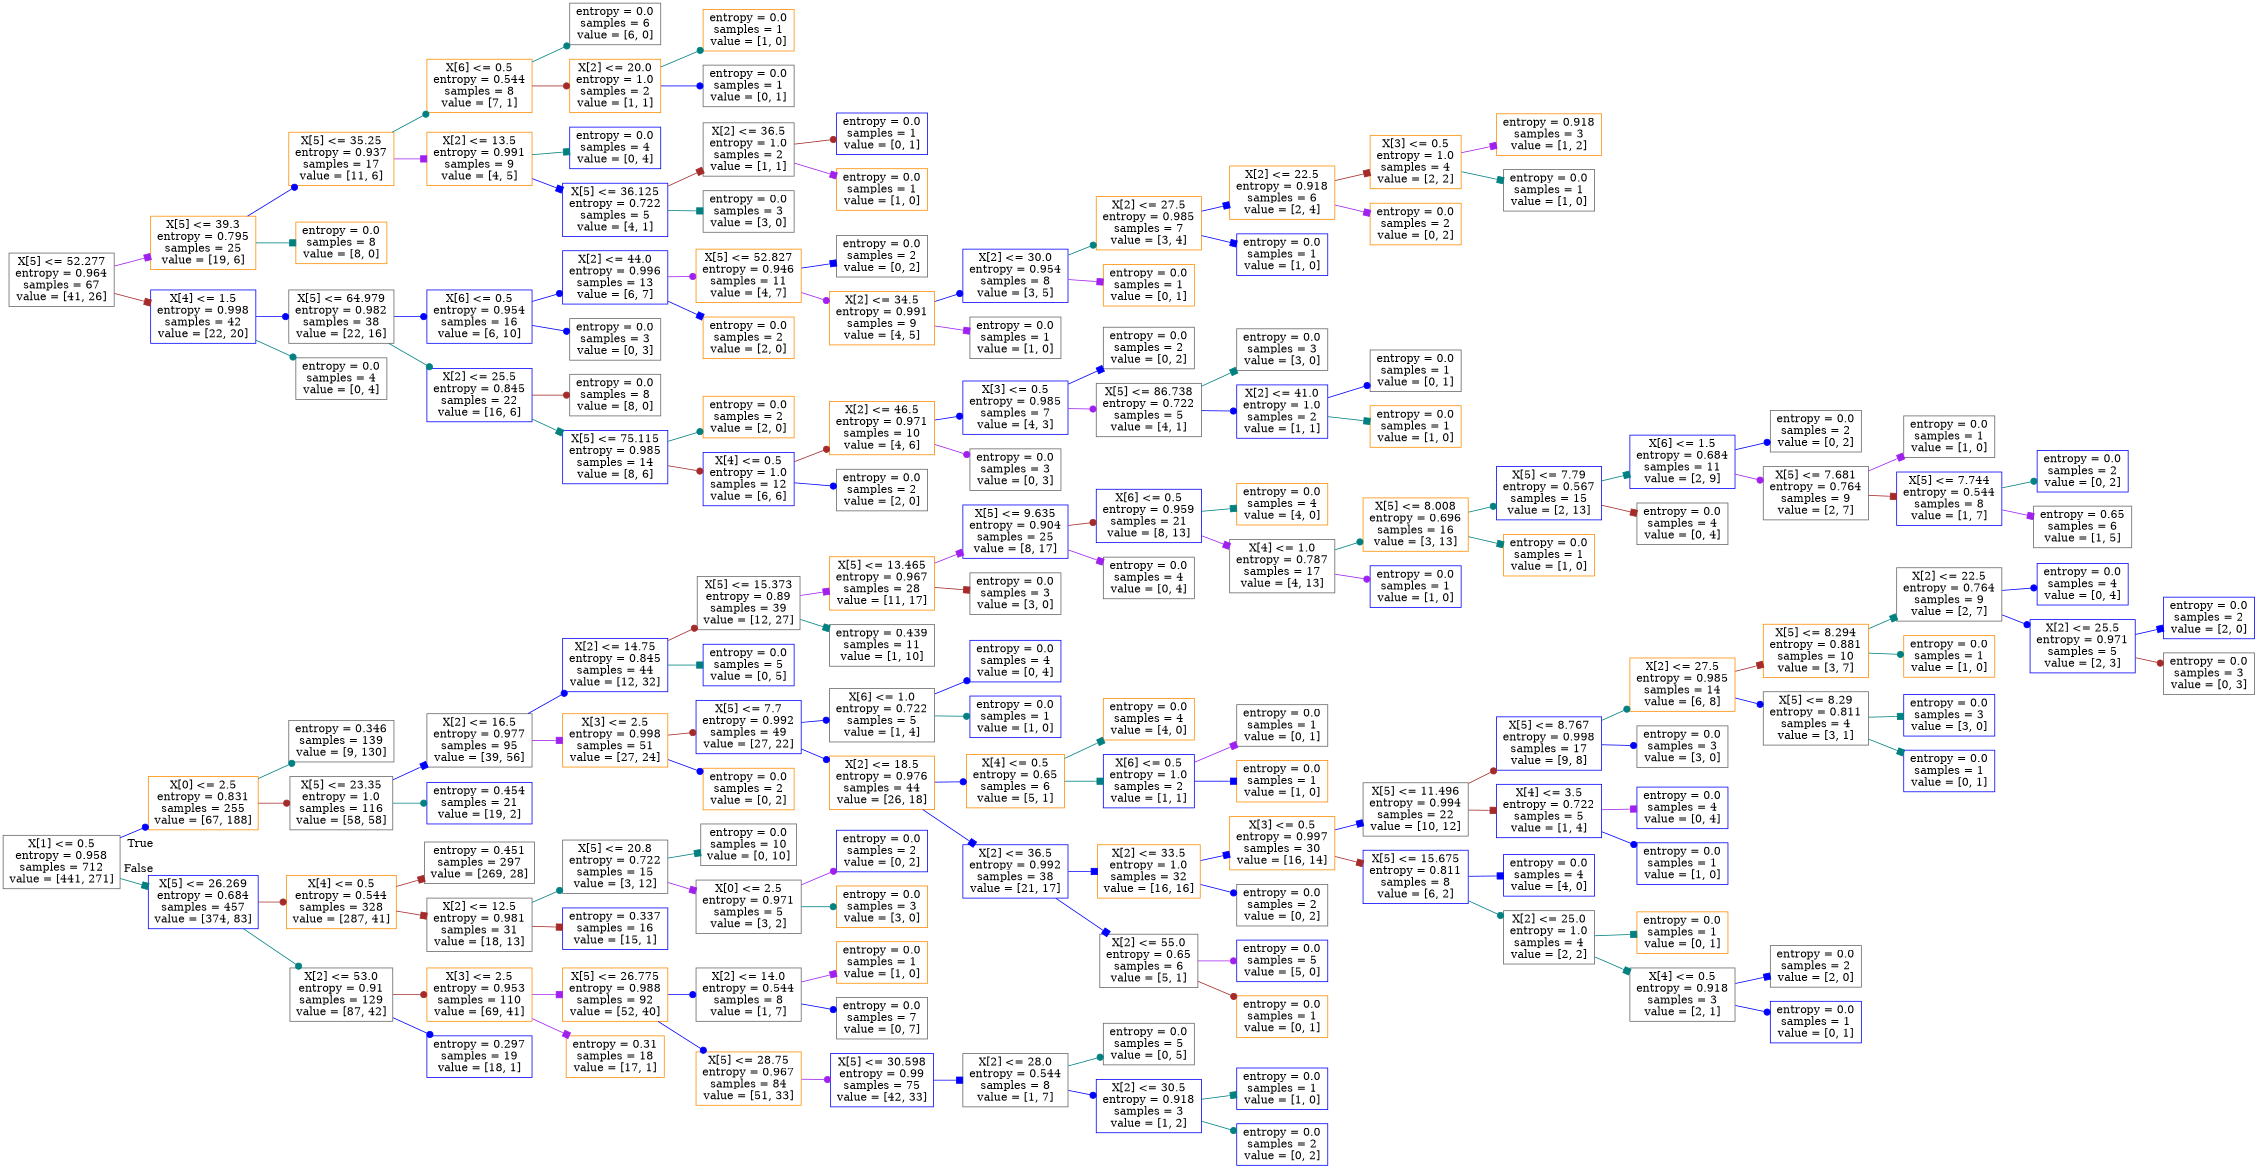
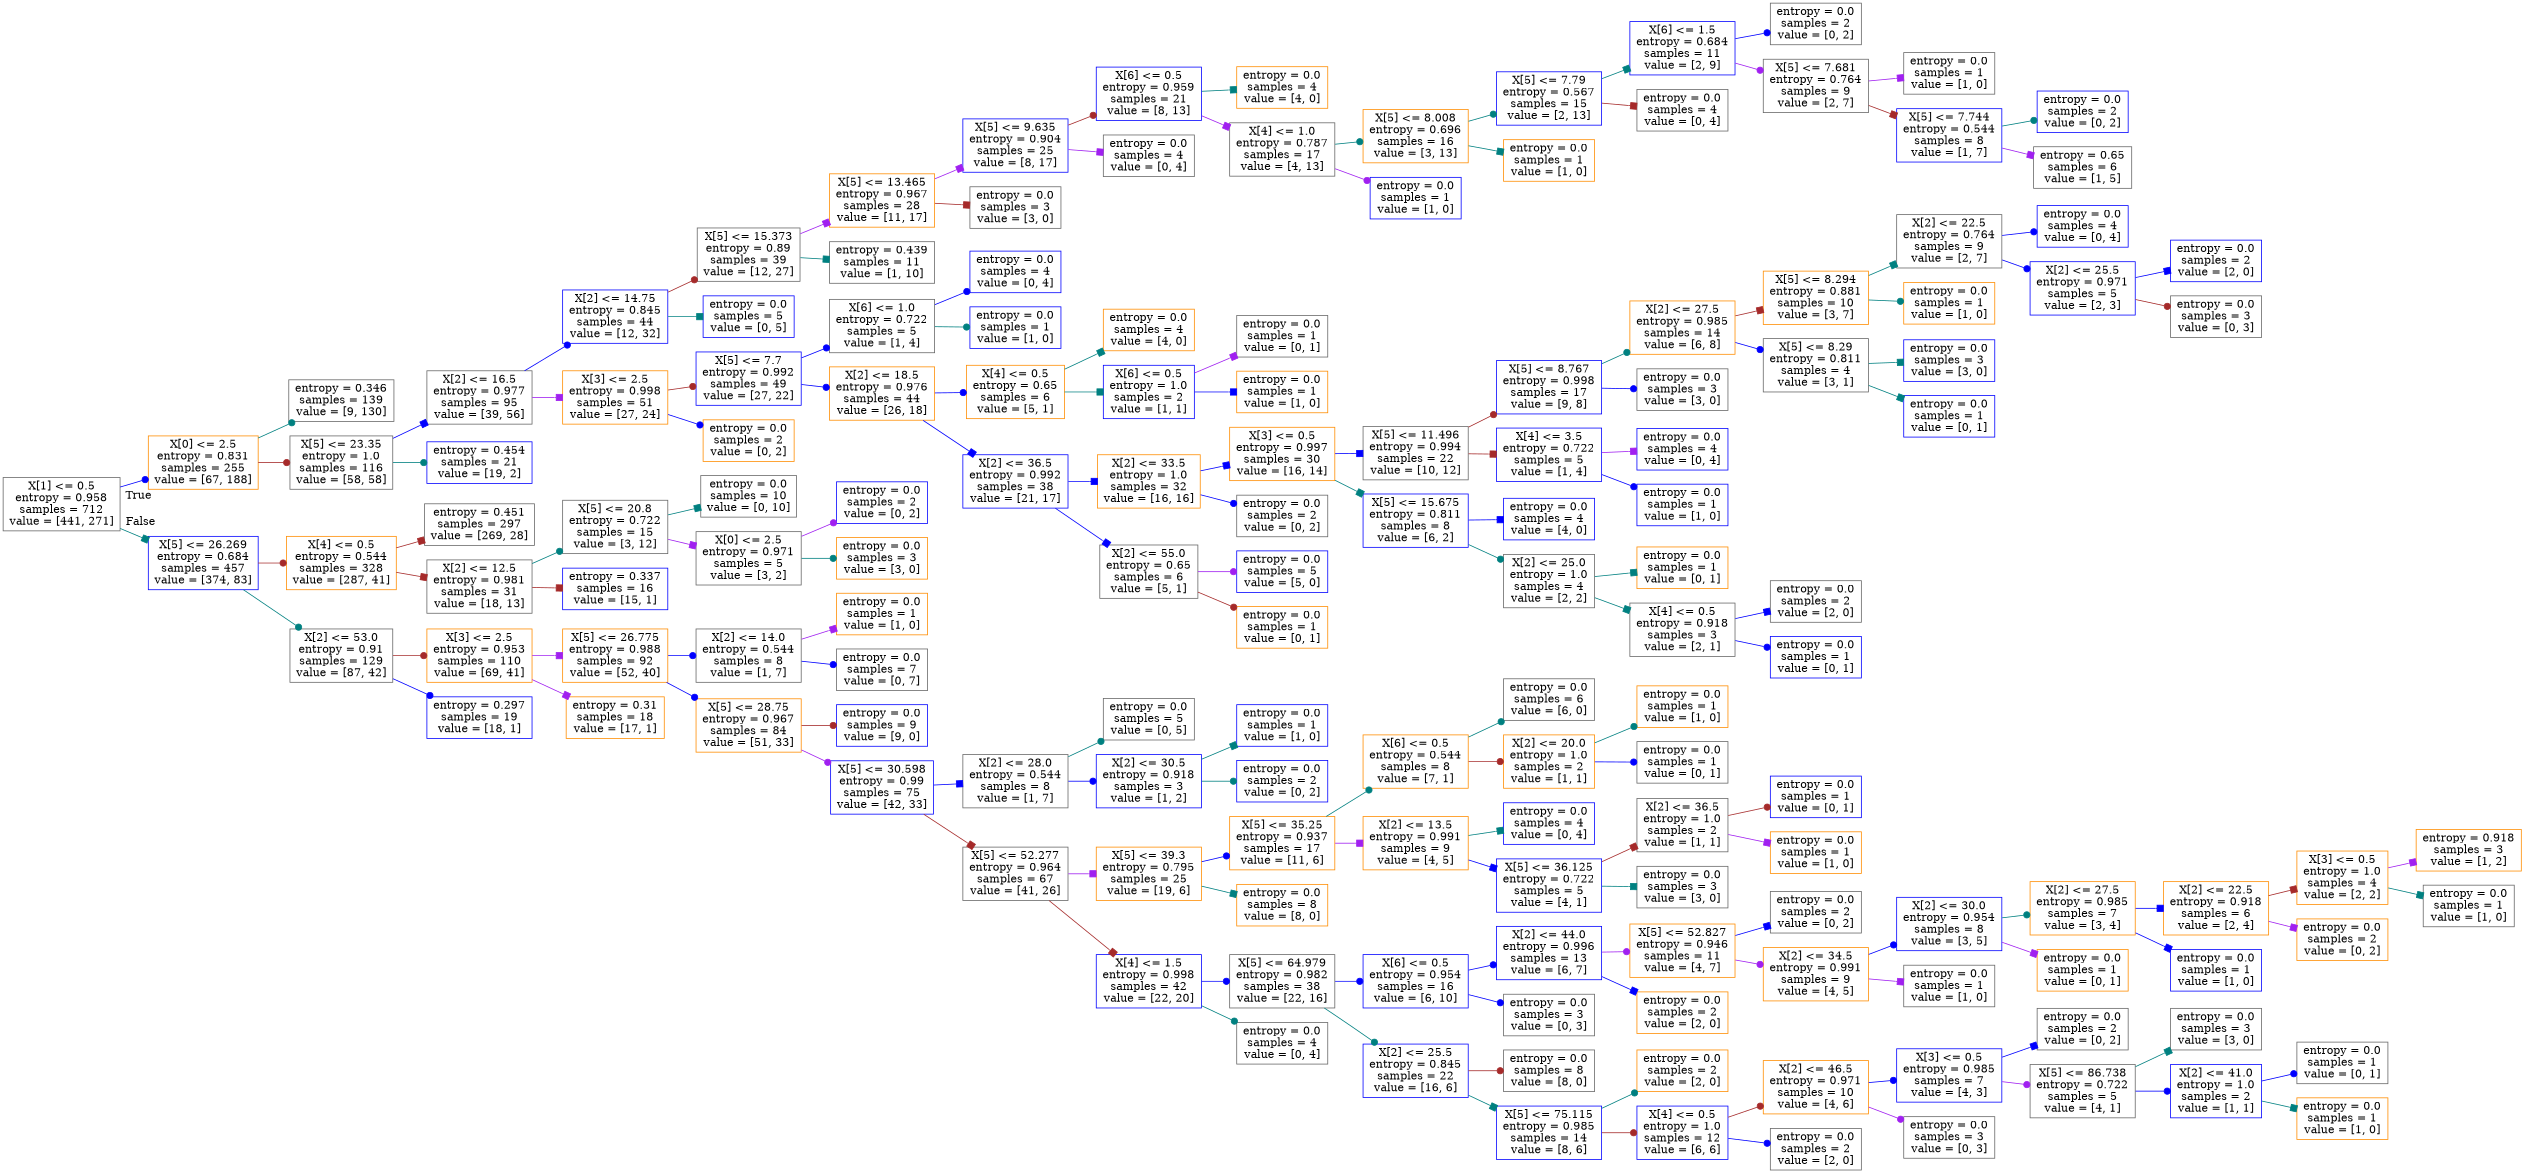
node "entropy = 0.0 samples = 9 value = [9, 0]": added
edge "X[5] <= 30.598 entropy = 0.99 samples = 75 value = [42, 33]" -> "X[5] <= 52.277 entropy = 0.964 samples = 67 value = [41, 26]": added
edge "X[3] <= 0.5 entropy = 0.997 samples = 30 value = [16, 14]" -> "X[5] <= 15.675 entropy = 0.811 samples = 8 value = [6, 2]": color brown -> teal
